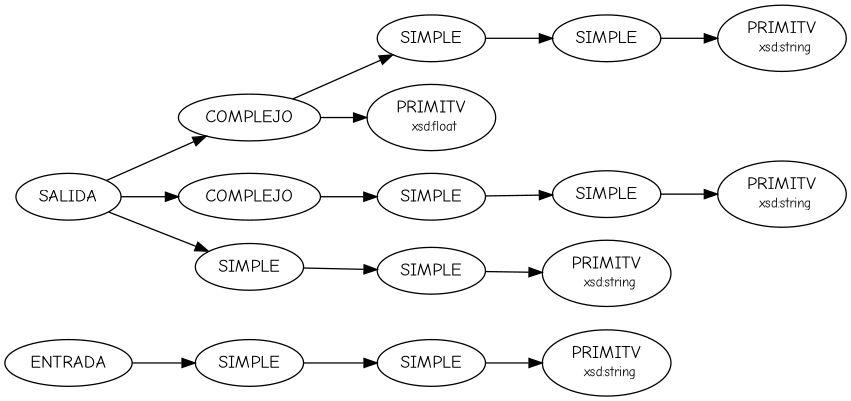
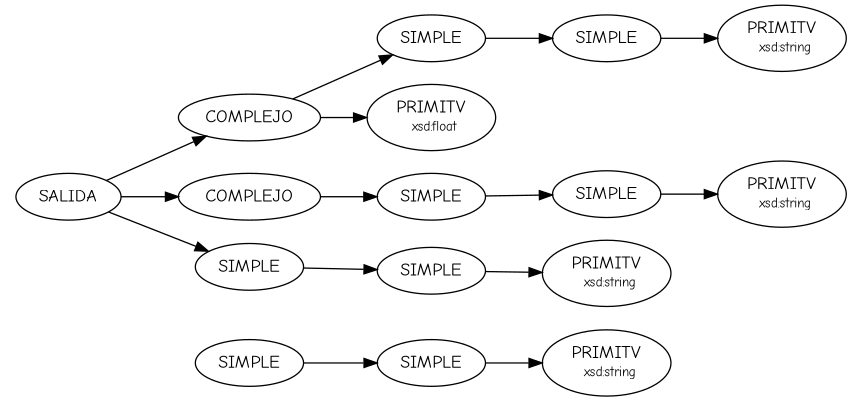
node "ENTRADA": removed
